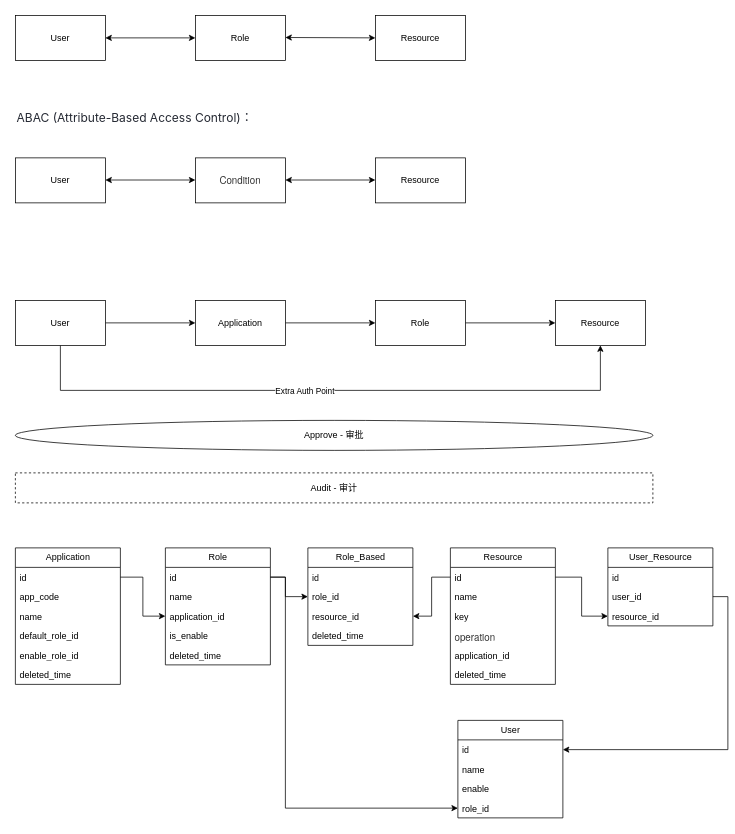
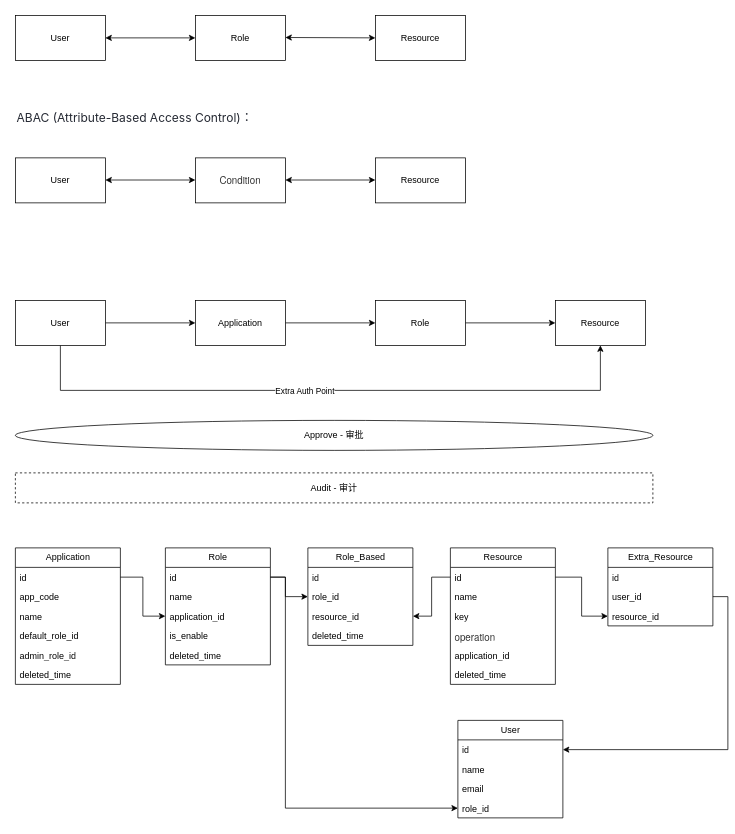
node "User_Resource": label "User_Resource" -> "Extra_Resource"
node "enable_role_id": label "enable_role_id" -> "admin_role_id"
node "enable": label "enable" -> "email"
